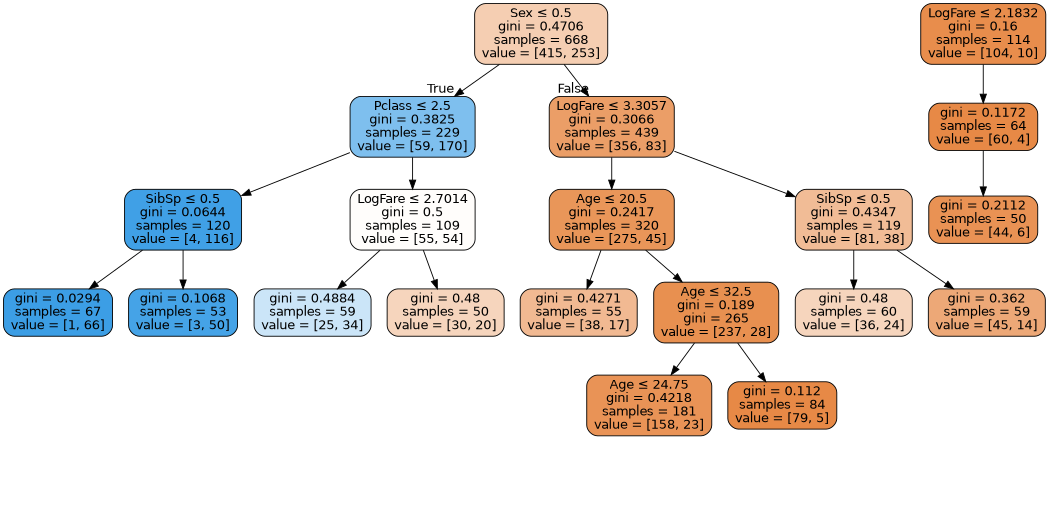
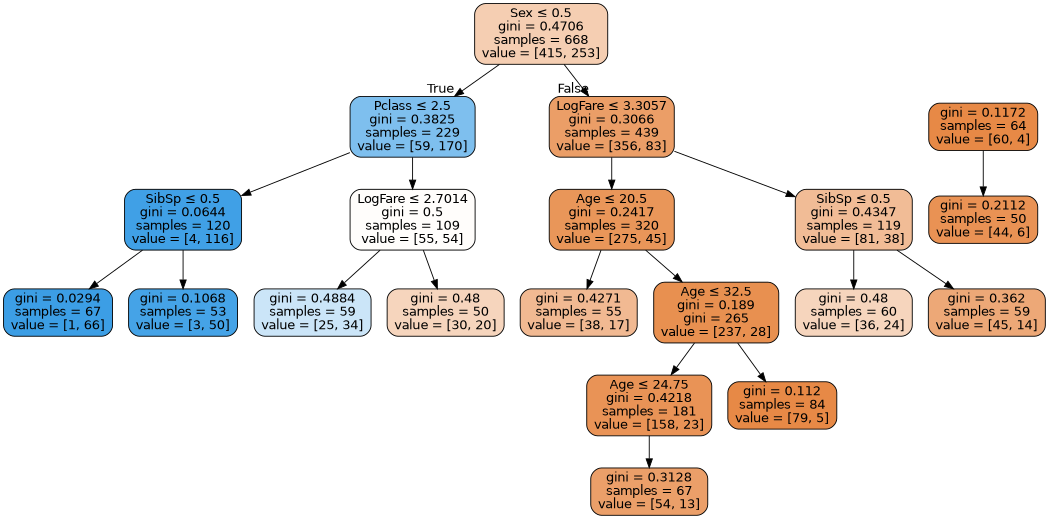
node "LogFare ≤ 2.1832": removed
node "gini = 0.3128": added
